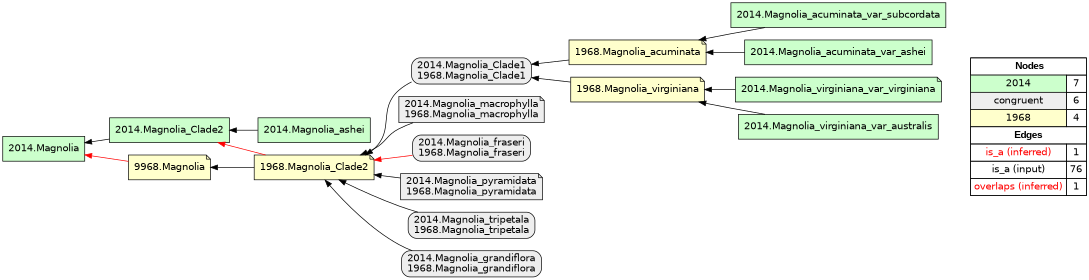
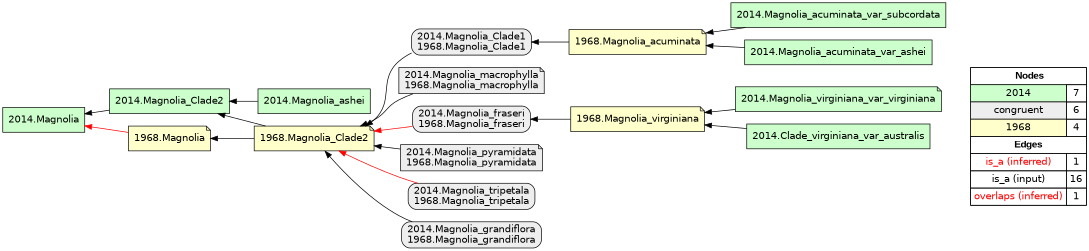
edge "1968.Magnolia_virginiana" -> "2014.Magnolia_Clade1 1968.Magnolia_Clade1": now "1968.Magnolia_virginiana" -> "2014.Magnolia_fraseri 1968.Magnolia_fraseri"
node "2014.Magnolia_virginiana_var_australis": label "2014.Magnolia_virginiana_var_australis" -> "2014.Clade_virginiana_var_australis"
edge "1968.Magnolia_Clade2" -> "2014.Magnolia_Clade2": color #ff0000 -> #000000
node "9968.Magnolia": label "9968.Magnolia" -> "1968.Magnolia"
node "Nodes": text "76" -> "16"
edge "2014.Magnolia_tripetala 1968.Magnolia_tripetala" -> "1968.Magnolia_Clade2": color #000000 -> #ff0000
